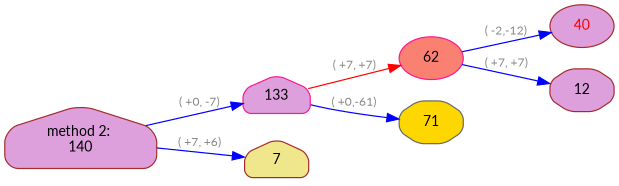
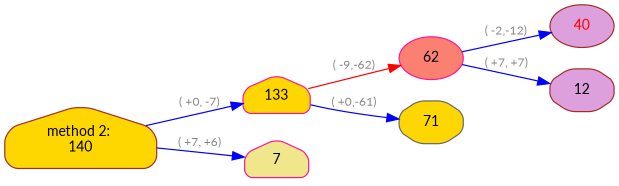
edge "133" -> "62": label "( +7, +7)" -> "( -9,-62)"
node "133": fillcolor plum -> gold
node "method 2: 140": fillcolor plum -> gold
node "7": color brown -> deeppink
